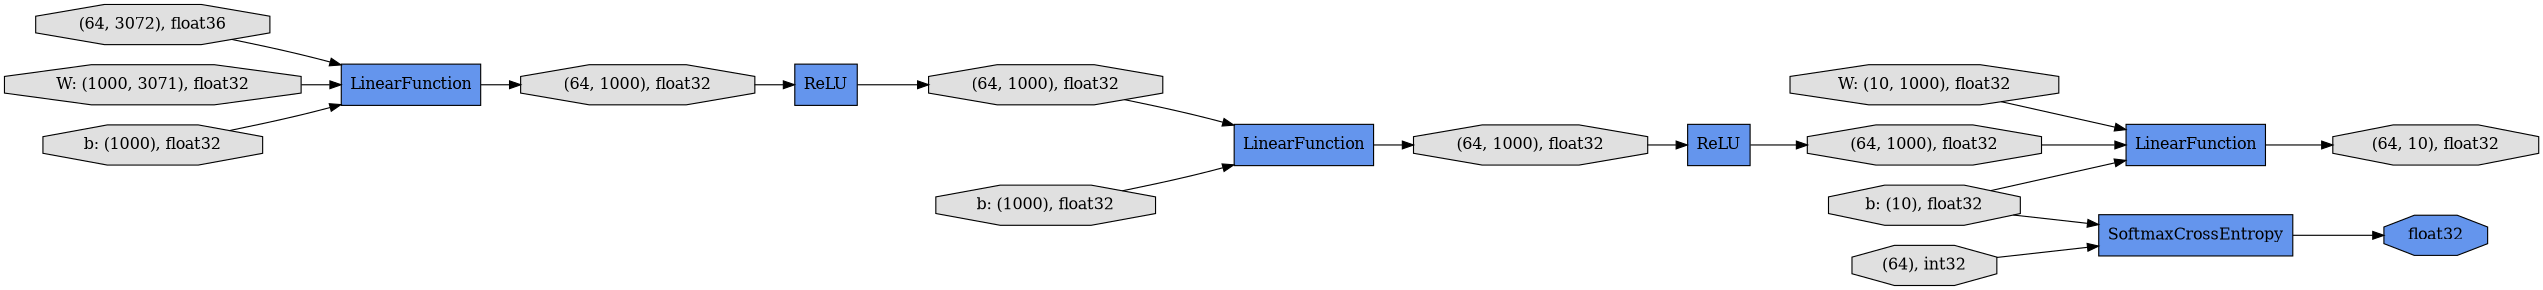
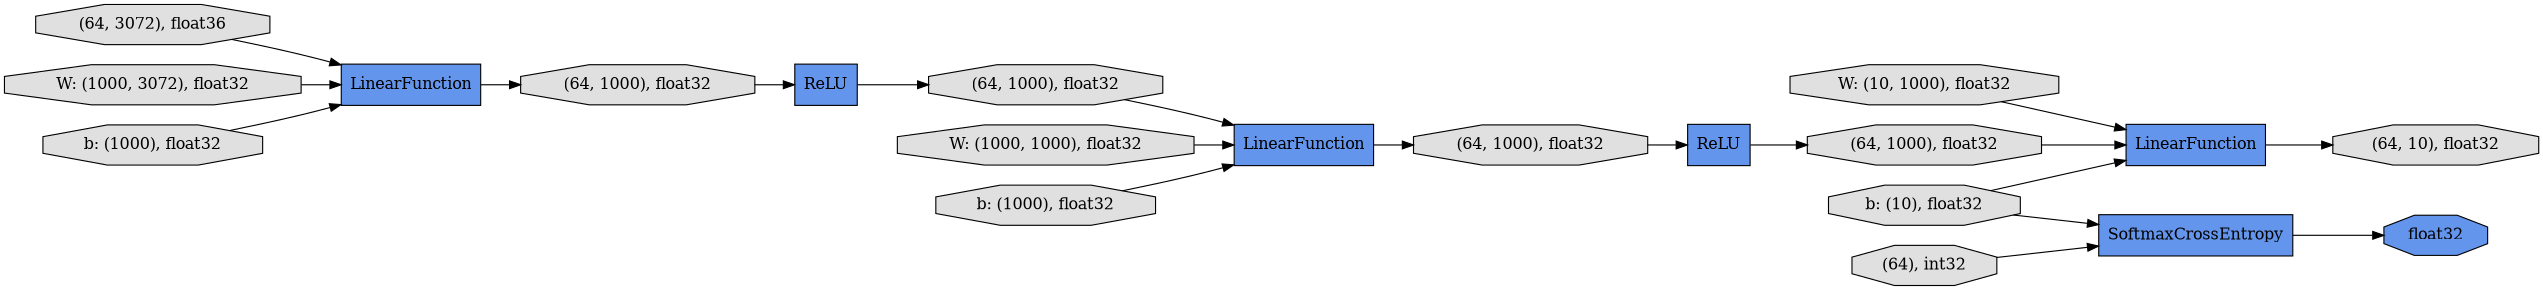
node "W: (1000, 3071), float32": label "W: (1000, 3071), float32" -> "W: (1000, 3072), float32"
node "W: (1000, 1000), float32": added
